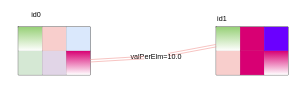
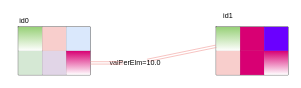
node "id0": moved (36, 15) -> (24, 21)
node "id1": moved (222, 18) -> (228, 15)
node "valPerElm=10.0": moved (156, 57) -> (135, 63)
